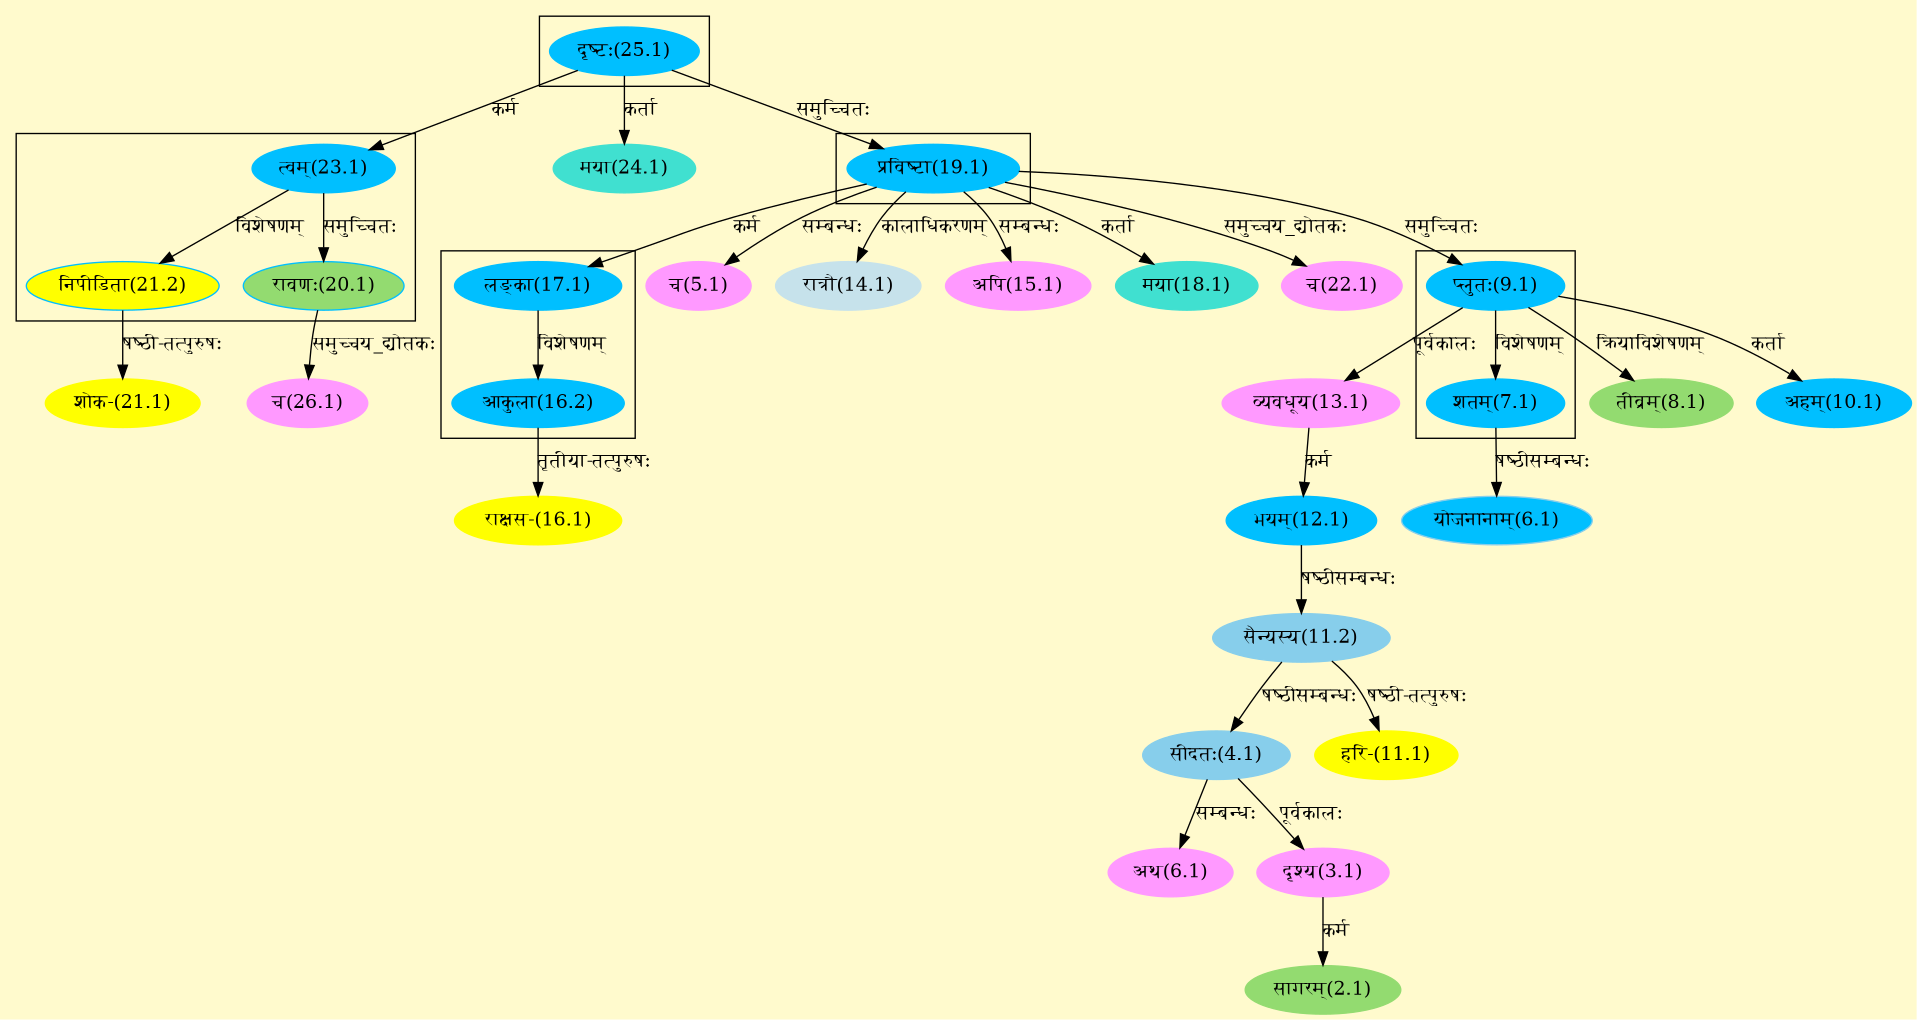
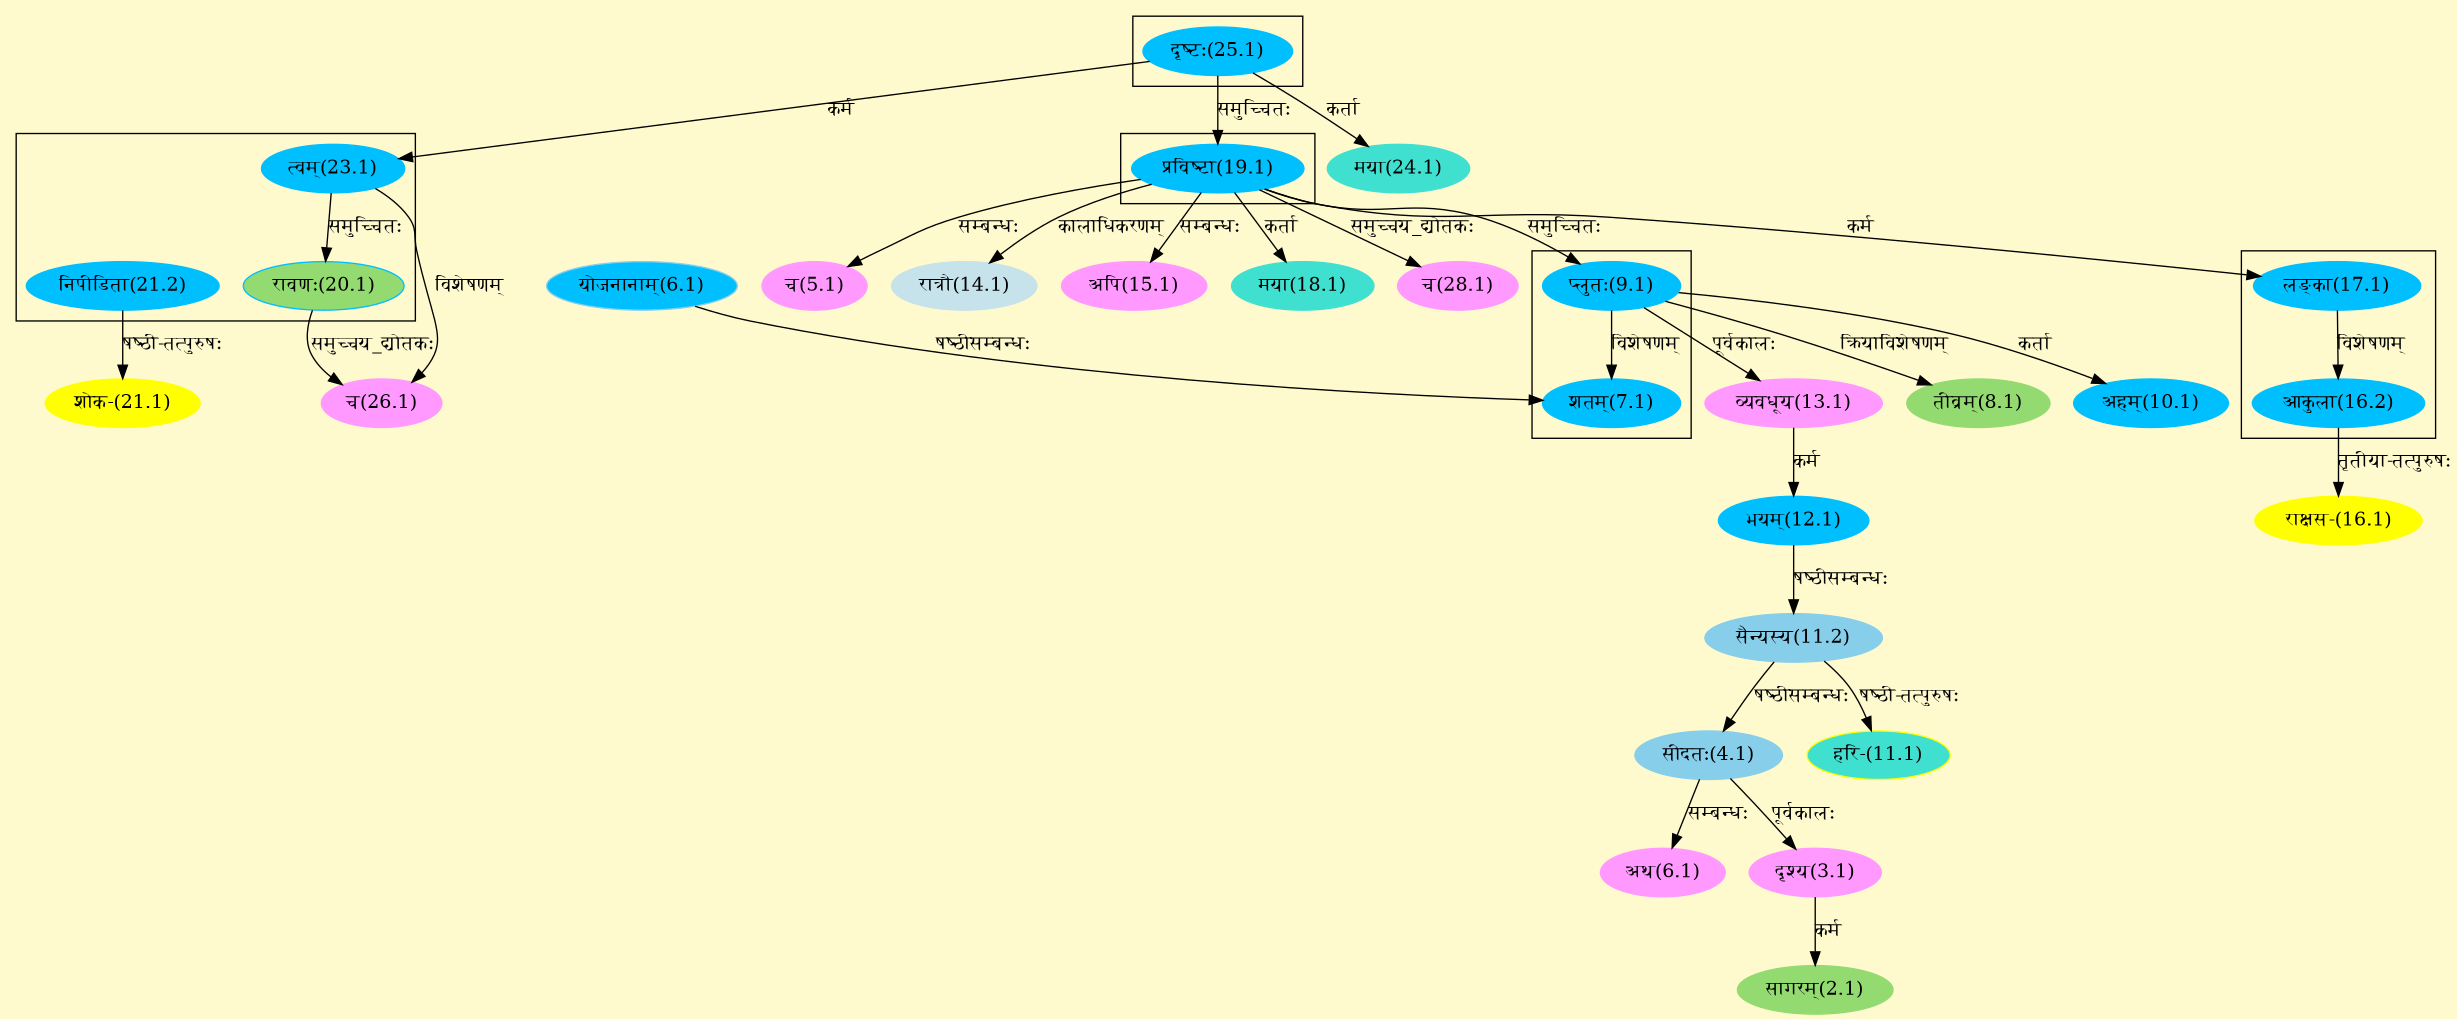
edge "त्वम्(23.1)" -> "निपीडिता(21.2)": now "त्वम्(23.1)" -> "च(26.1)"
node "निपीडिता(21.2)": fillcolor #ffff00 -> #00bfff
node "च(22.1)": label "च(22.1)" -> "च(28.1)"
edge "शतम्(7.1)" -> "योजनानाम्(6.1)": reversed
node "हरि-(11.1)": fillcolor #ffff00 -> #40e0d0
